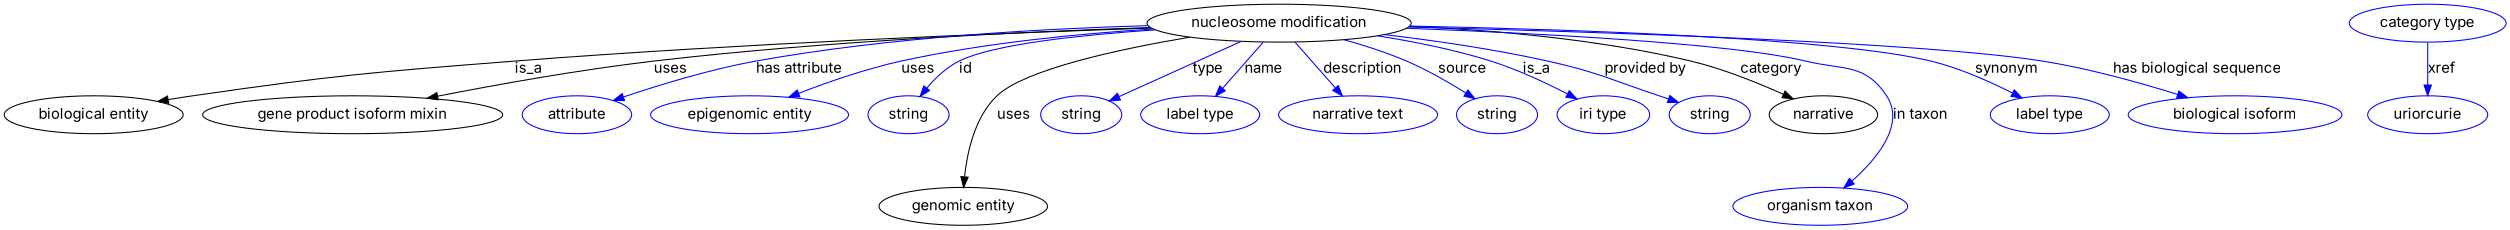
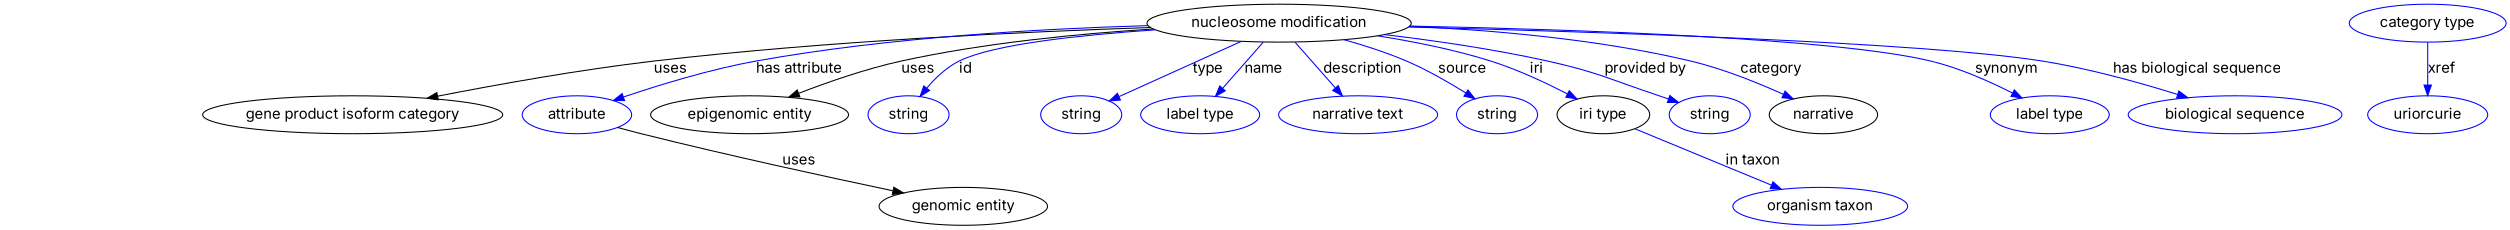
edge "nucleosome modification" -> "narrative": color black -> blue
edge "nucleosome modification" -> "organism taxon": now "iri type" -> "organism taxon"
edge "nucleosome modification" -> "epigenomic entity": color blue -> black
edge "nucleosome modification" -> "iri type": label "is_a" -> "iri"
edge "nucleosome modification" -> "genomic entity": now "attribute" -> "genomic entity"
node "biological entity": removed
node "gene product isoform mixin": label "gene product isoform mixin" -> "gene product isoform category"
node "epigenomic entity": color blue -> black
node "iri type": color blue -> black
node "biological isoform": label "biological isoform" -> "biological sequence"
